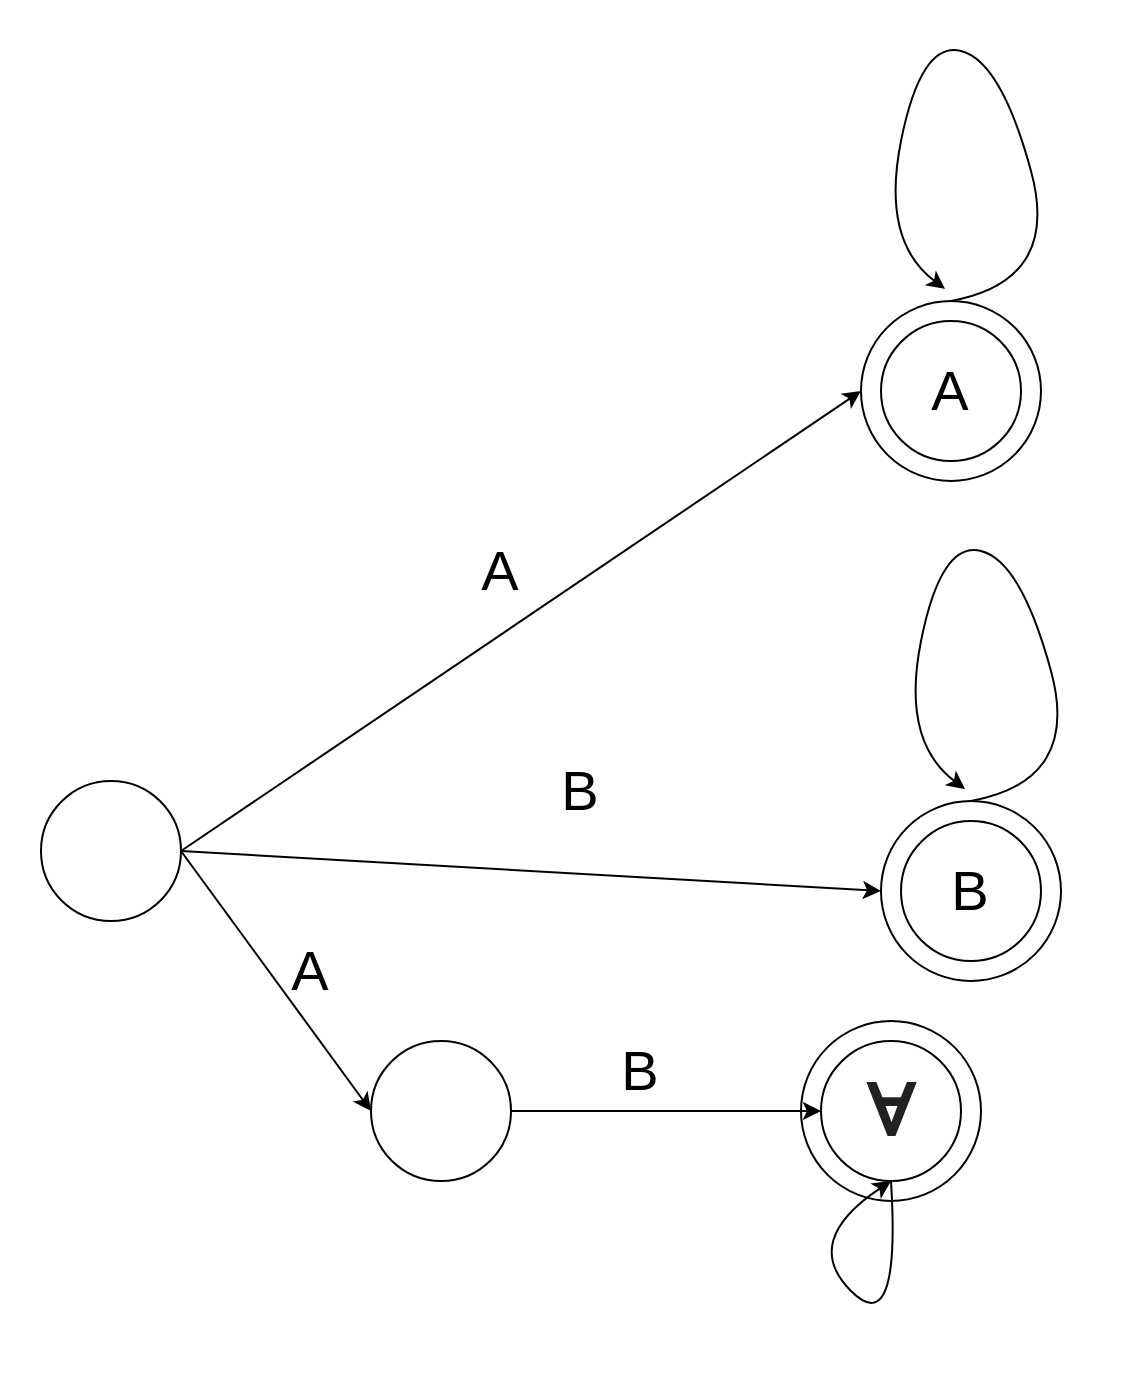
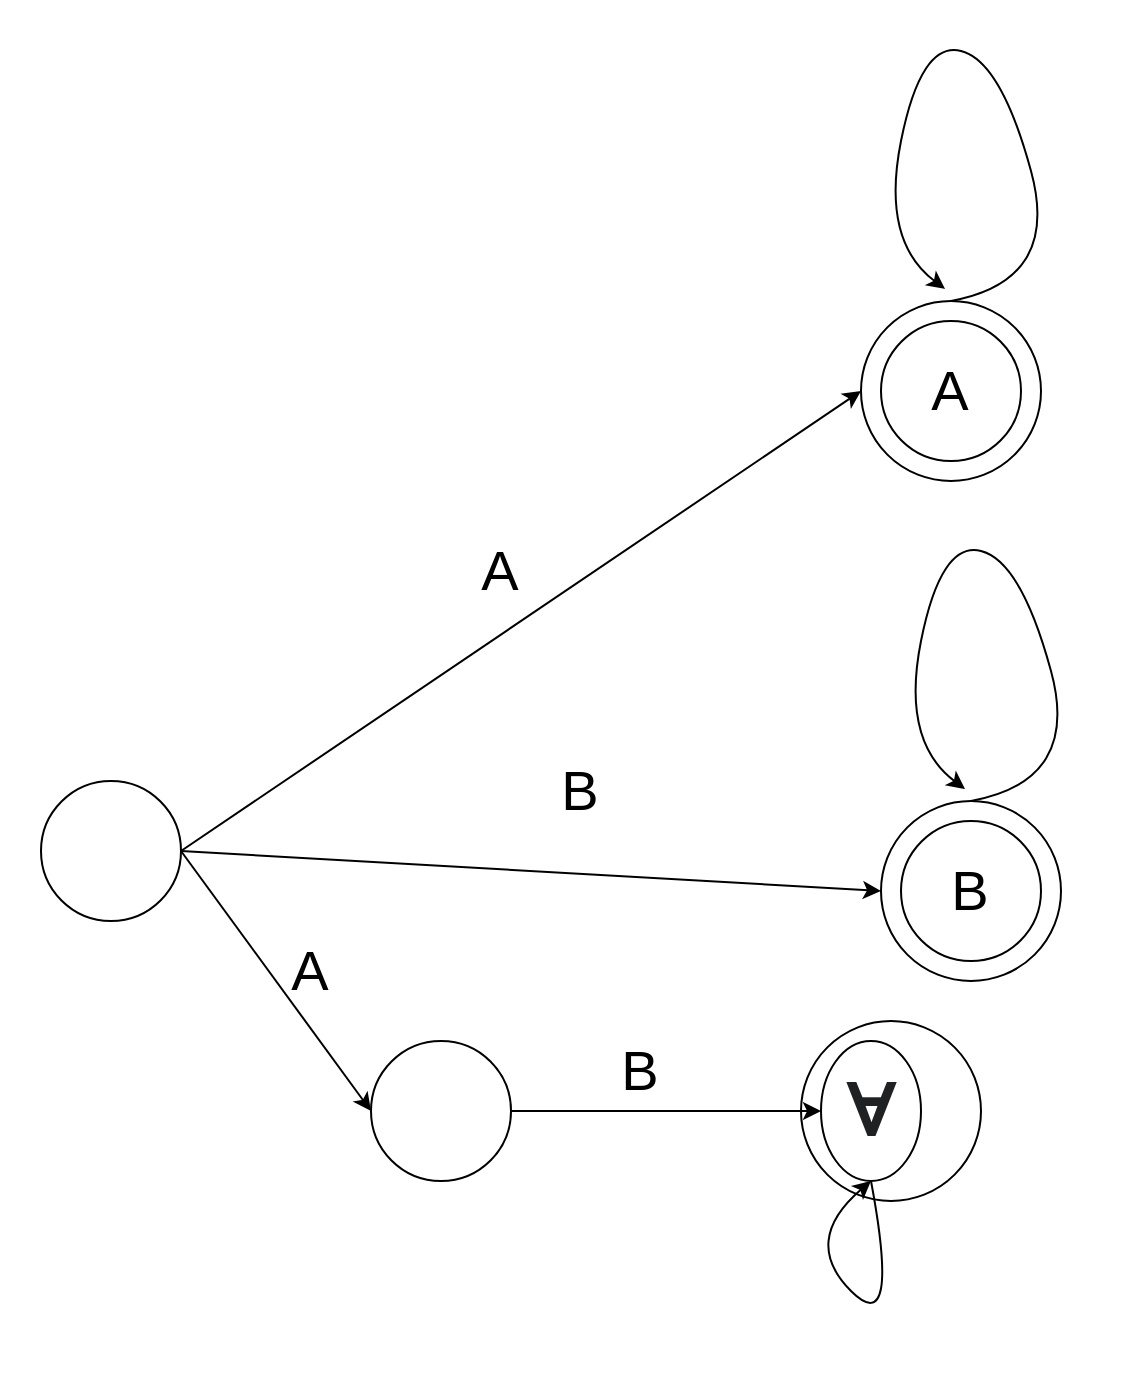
node "Ɐ": size 140x140 -> 100x140
